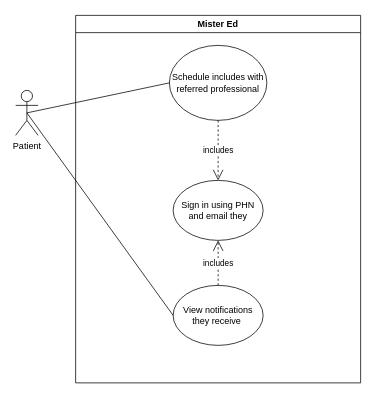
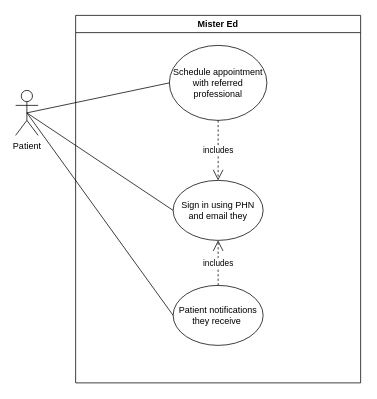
node "Schedule includes with referred professional": label "Schedule includes with referred professional" -> "Schedule appointment with referred professional"
edge "Patient" -- "Sign in using PHN and email they": added
node "View notifications they receive": label "View notifications they receive" -> "Patient notifications they receive"
